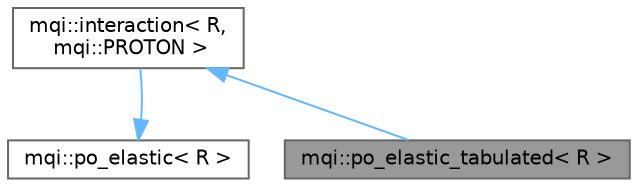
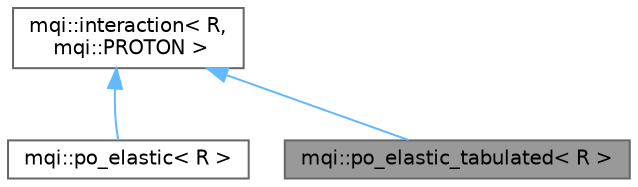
edge "mqi::interaction< R, mqi::PROTON >" -> "mqi::po_elastic< R >": reversed
